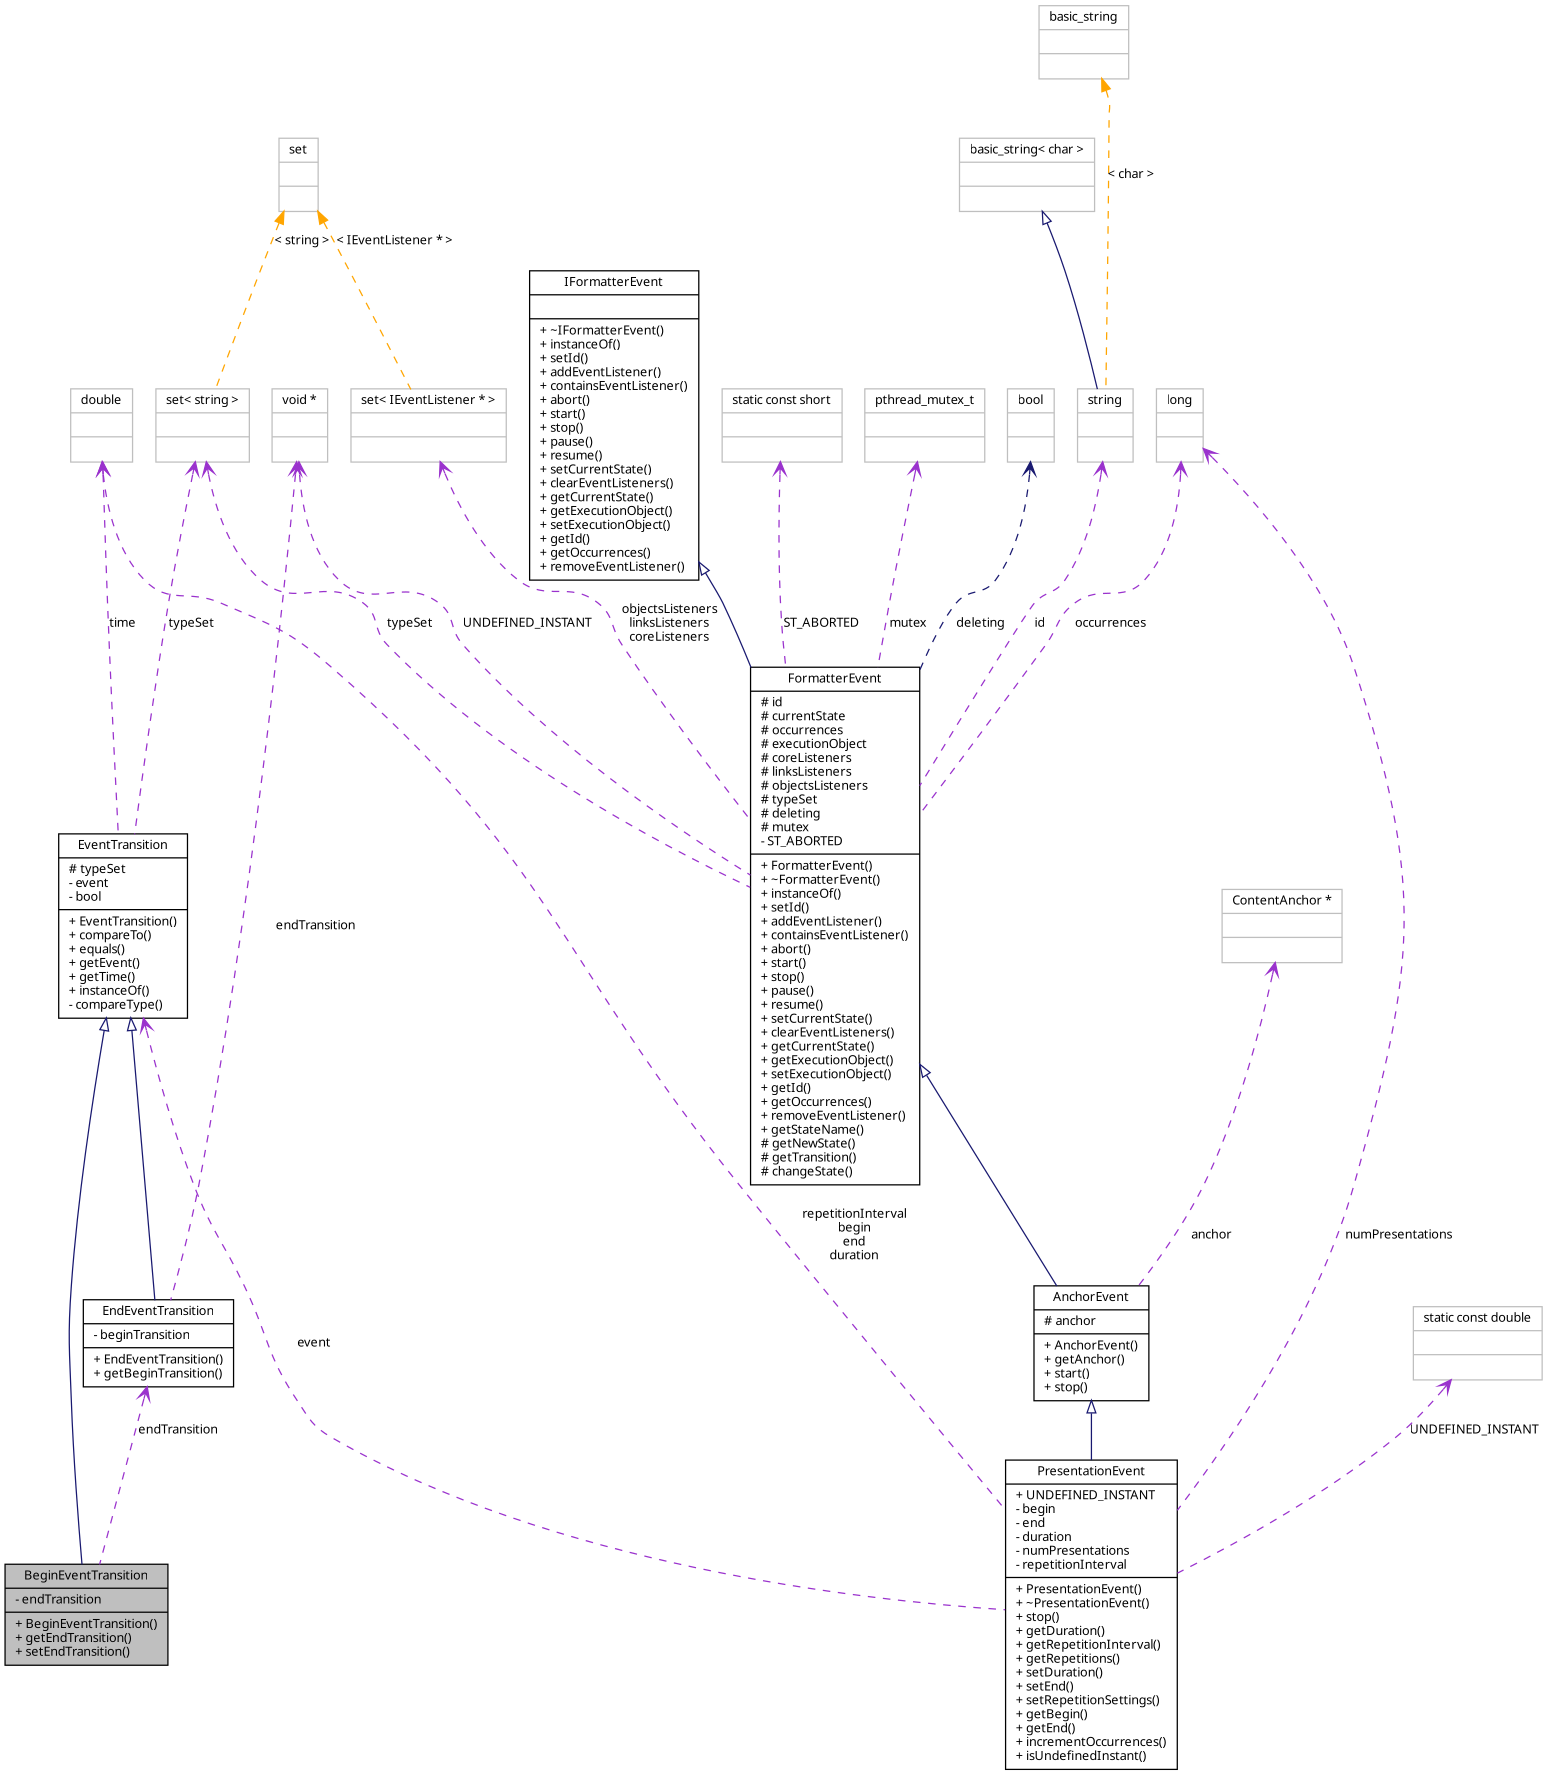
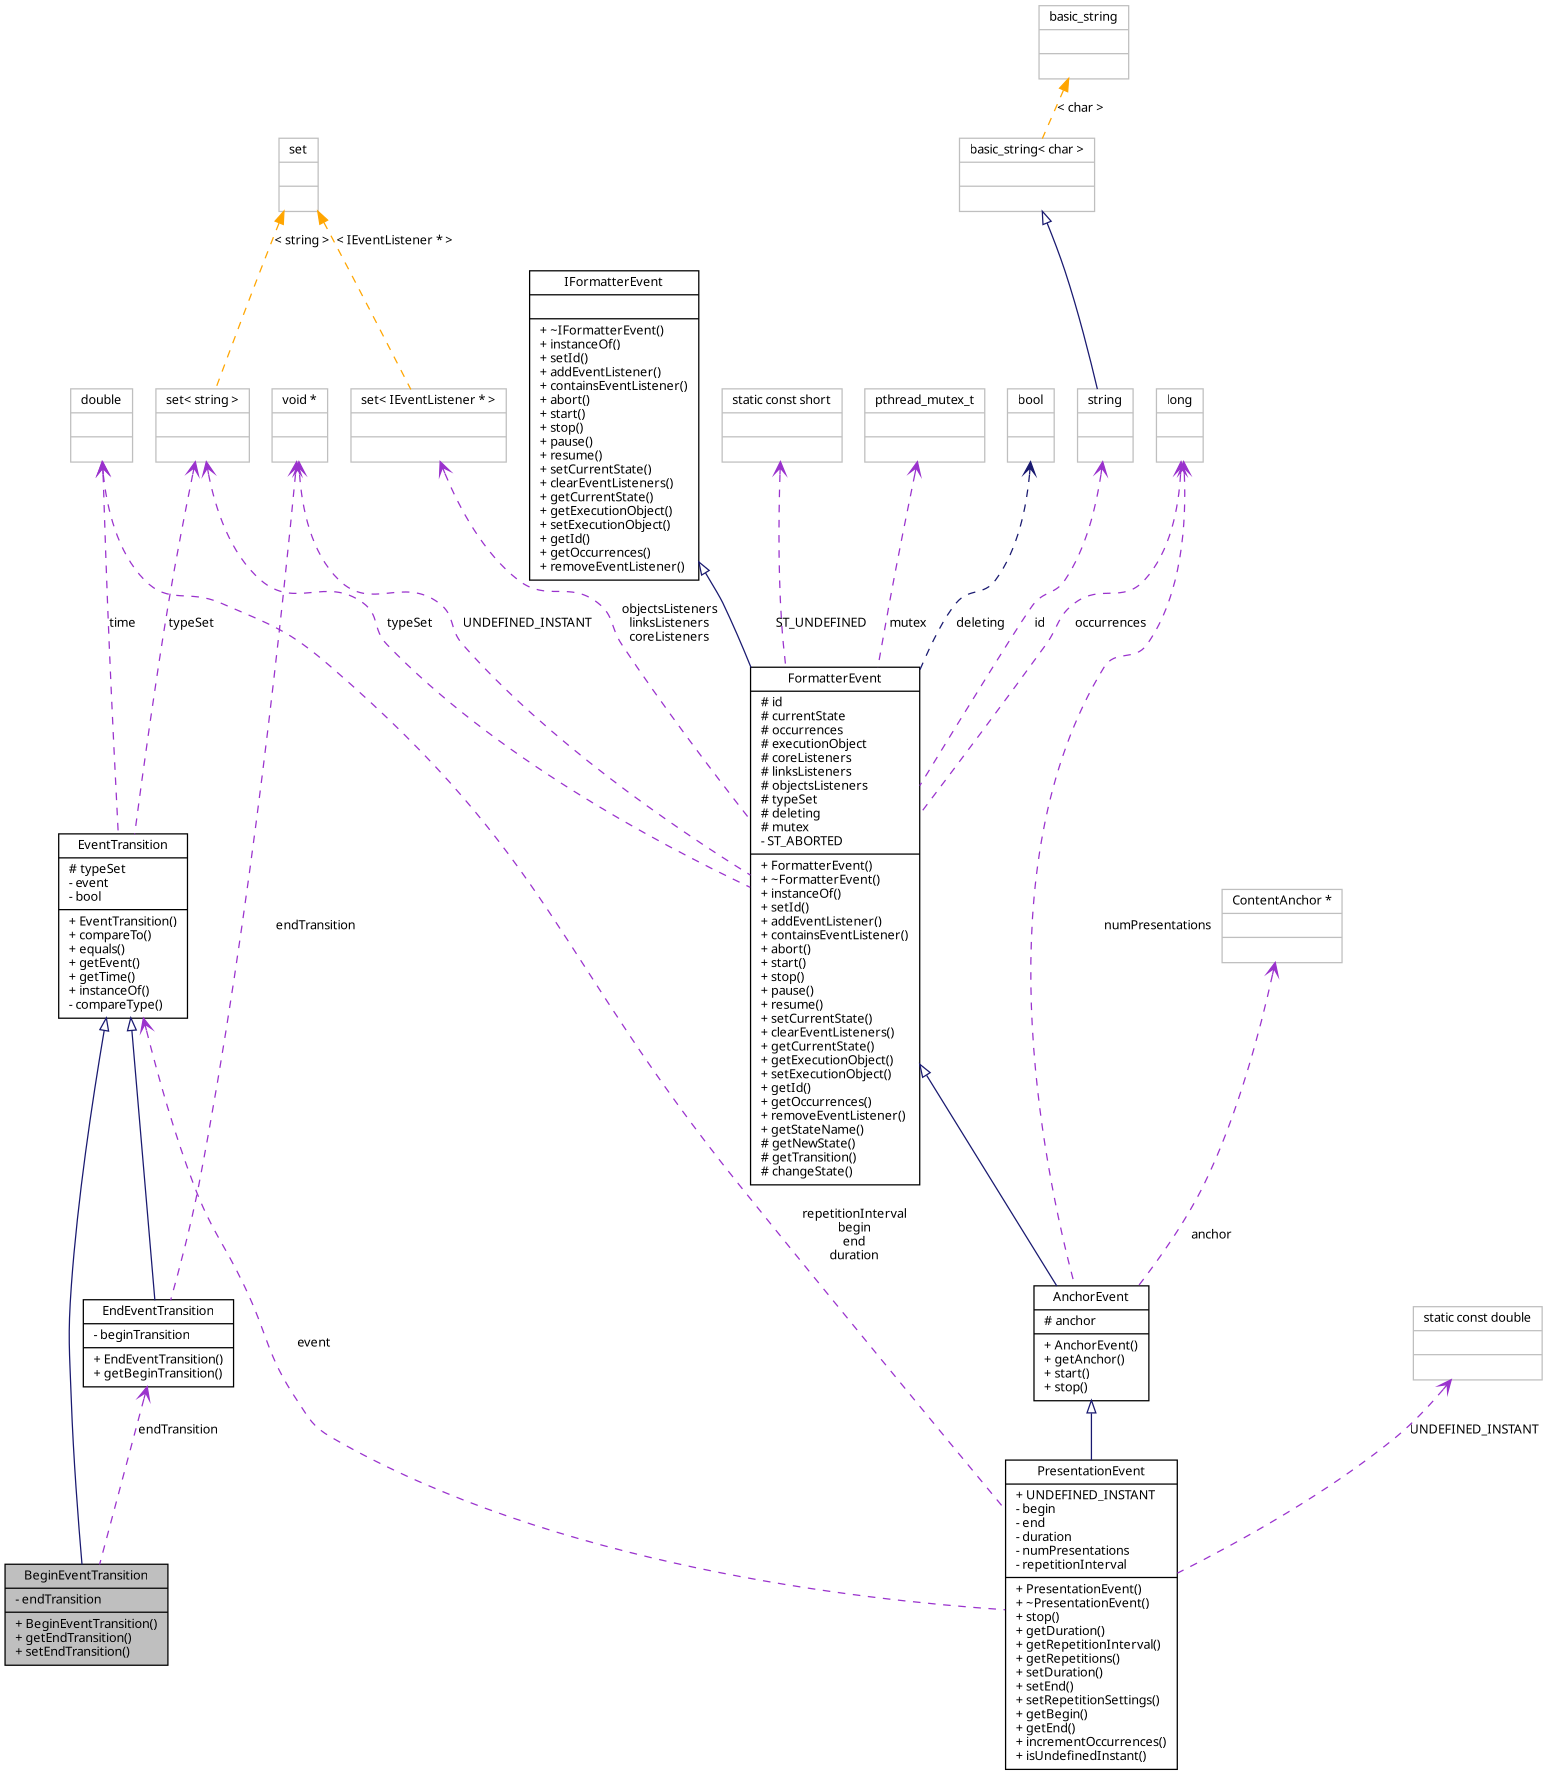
edge "string" -> "basic_string": now "basic_string< char >" -> "basic_string"
edge "FormatterEvent" -> "static const short": label "ST_ABORTED" -> "ST_UNDEFINED"
edge "PresentationEvent" -> "long": now "AnchorEvent" -> "long"
